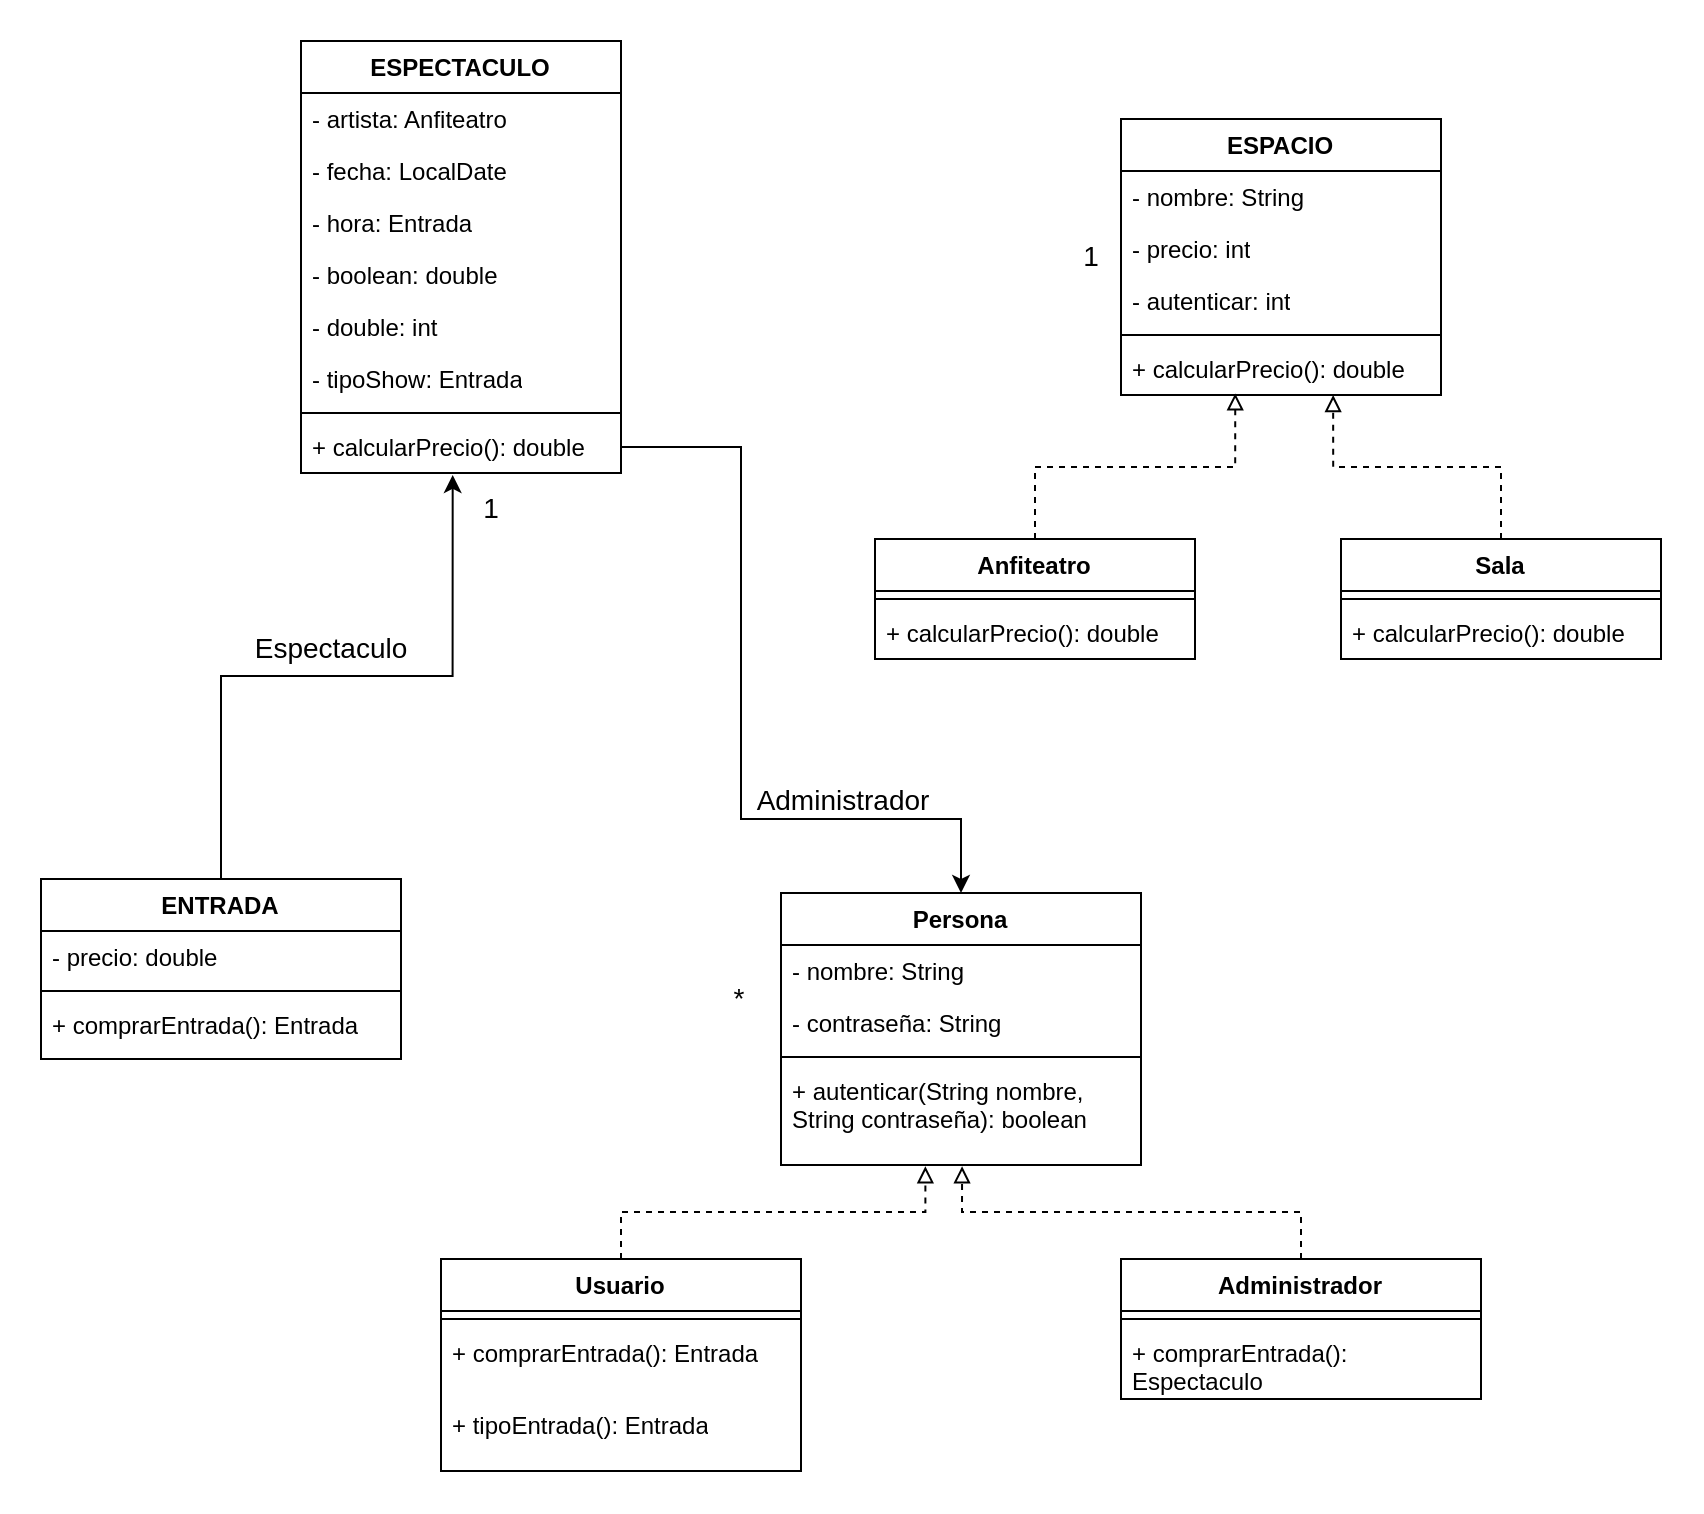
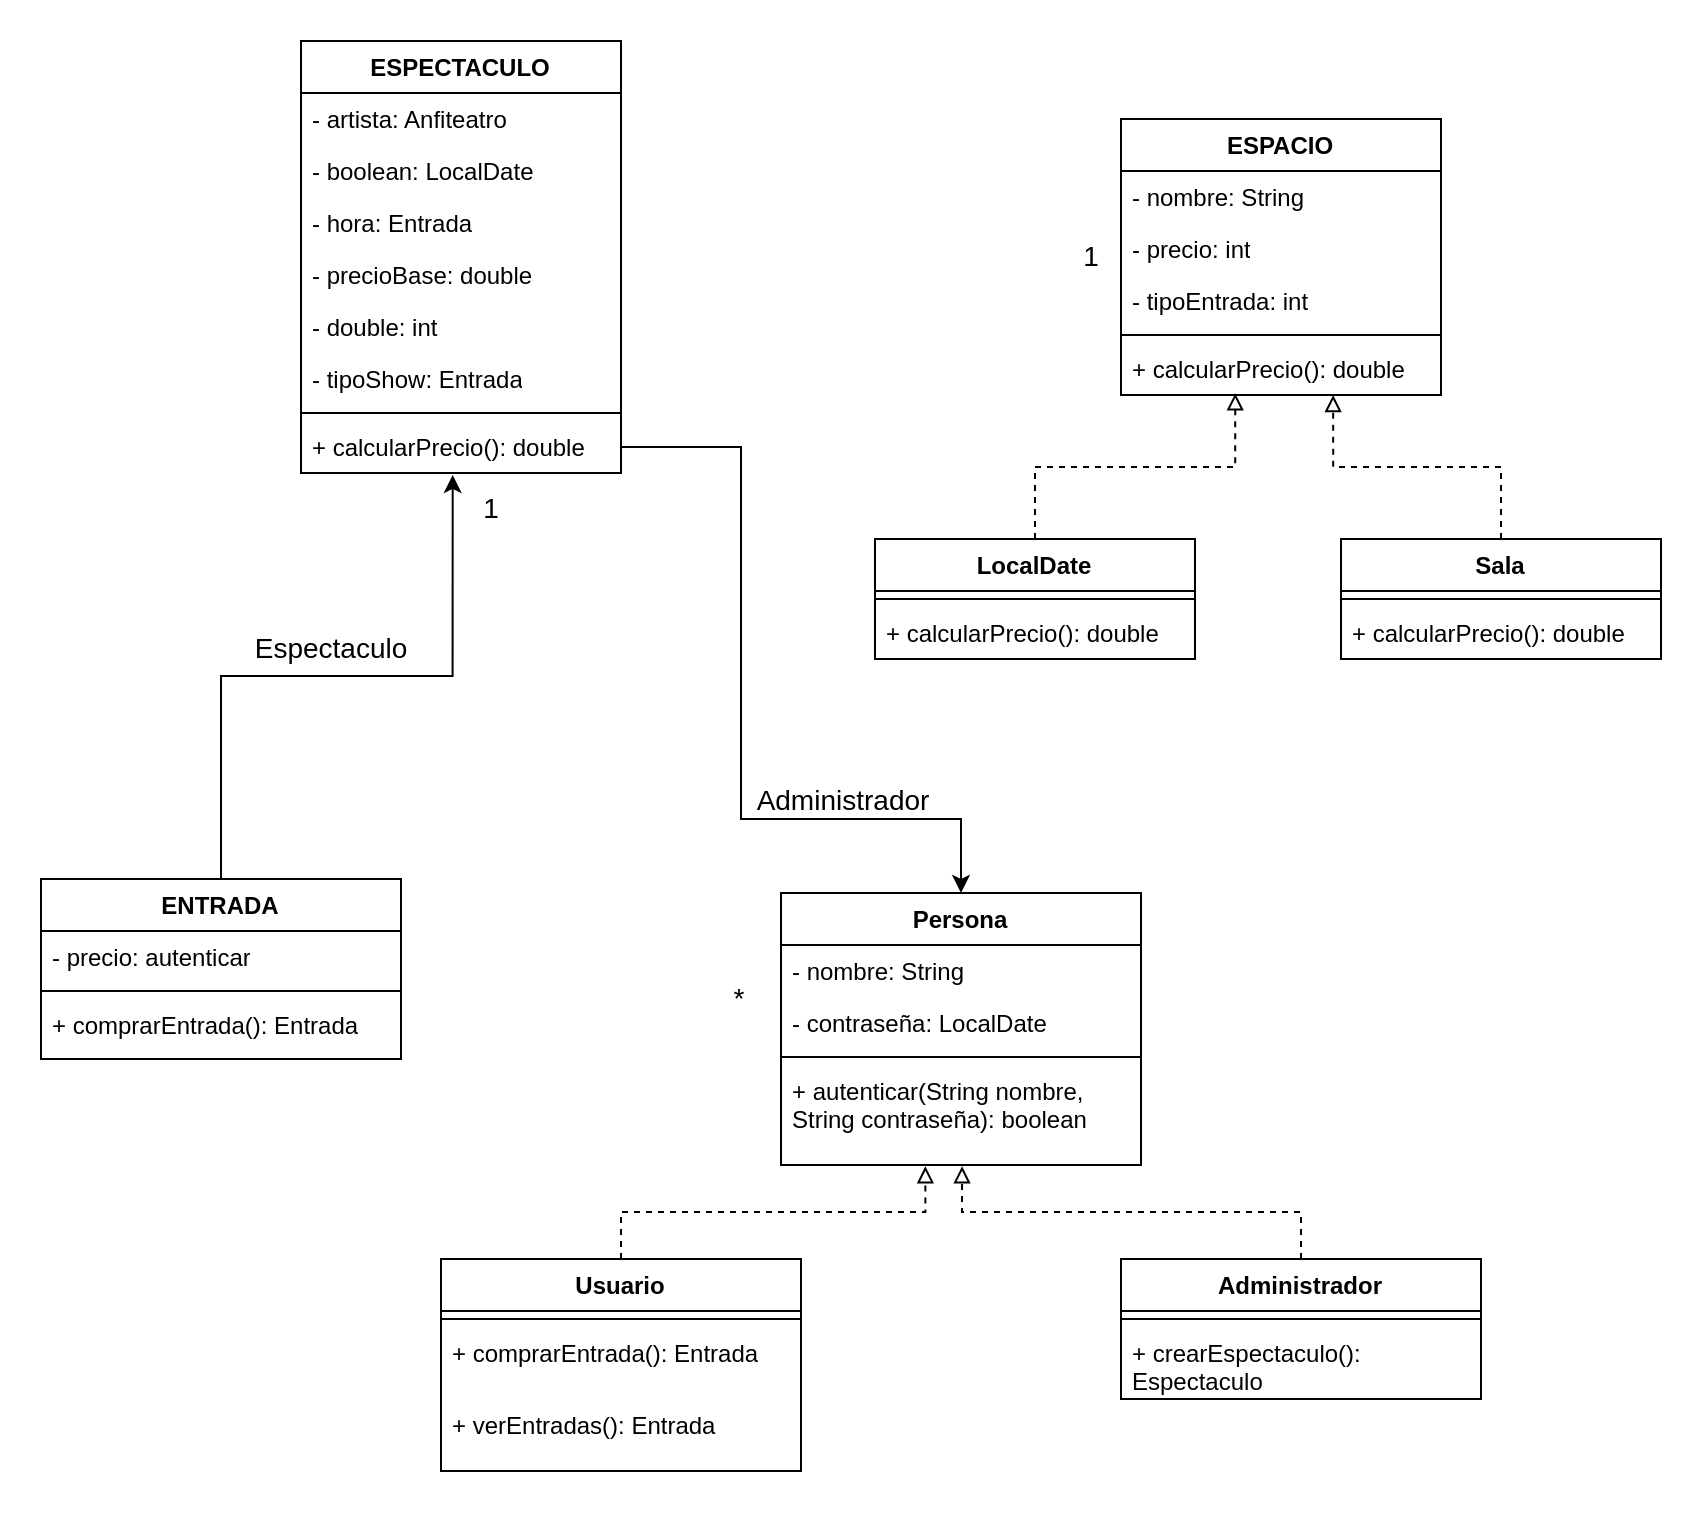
node "- fecha: LocalDate": label "- fecha: LocalDate" -> "- boolean: LocalDate"
node "- boolean: double": label "- boolean: double" -> "- precioBase: double"
node "- autenticar: int": label "- autenticar: int" -> "- tipoEntrada: int"
node "Anfiteatro": label "Anfiteatro" -> "LocalDate"
node "- precio: double": label "- precio: double" -> "- precio: autenticar"
node "- contraseña: String": label "- contraseña: String" -> "- contraseña: LocalDate"
node "+ comprarEntrada(): Espectaculo": label "+ comprarEntrada(): Espectaculo" -> "+ crearEspectaculo(): Espectaculo"
node "+ tipoEntrada(): Entrada": label "+ tipoEntrada(): Entrada" -> "+ verEntradas(): Entrada"
